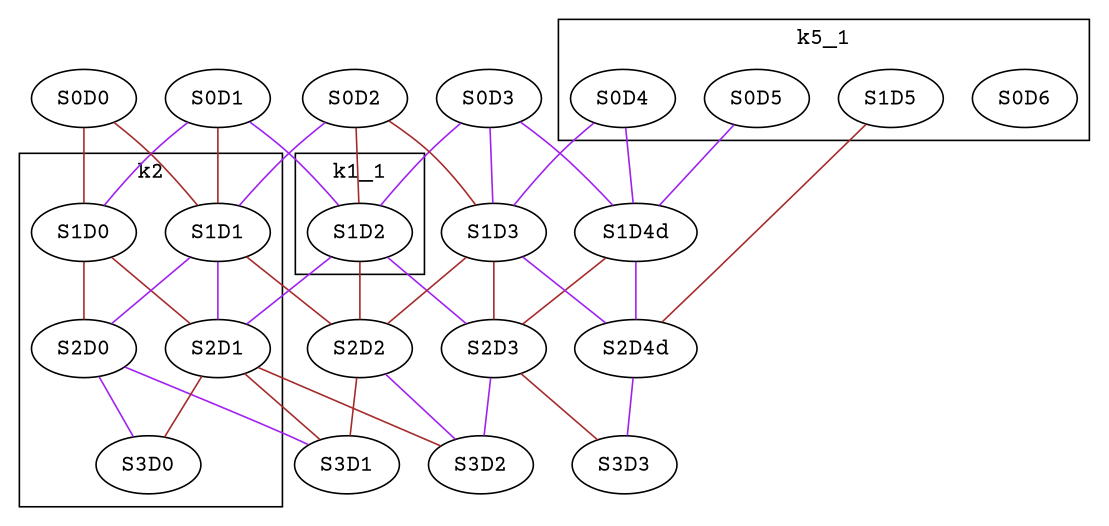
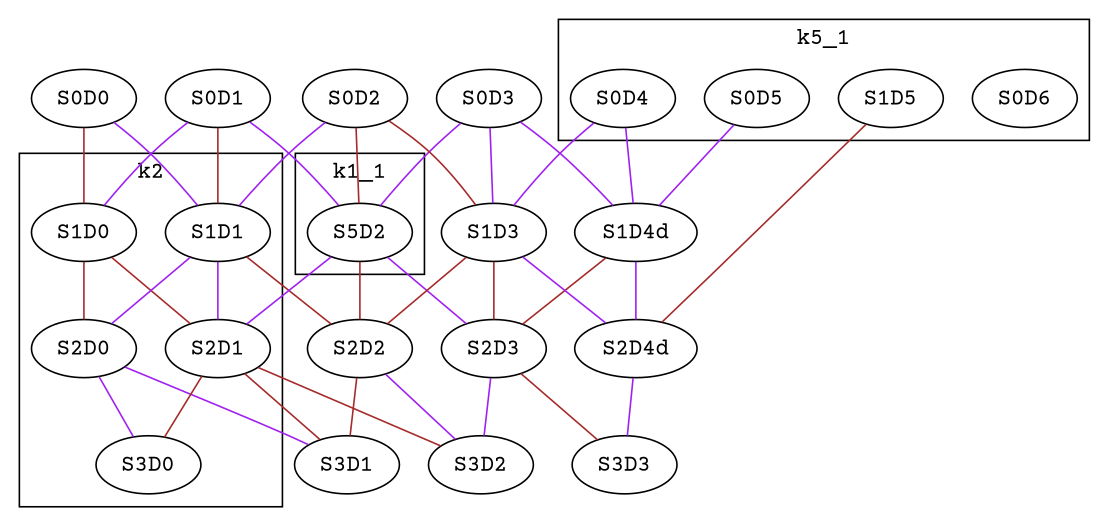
edge "S0D0" -- "S1D1": color brown -> purple
node "S1D2": label "S1D2" -> "S5D2"
